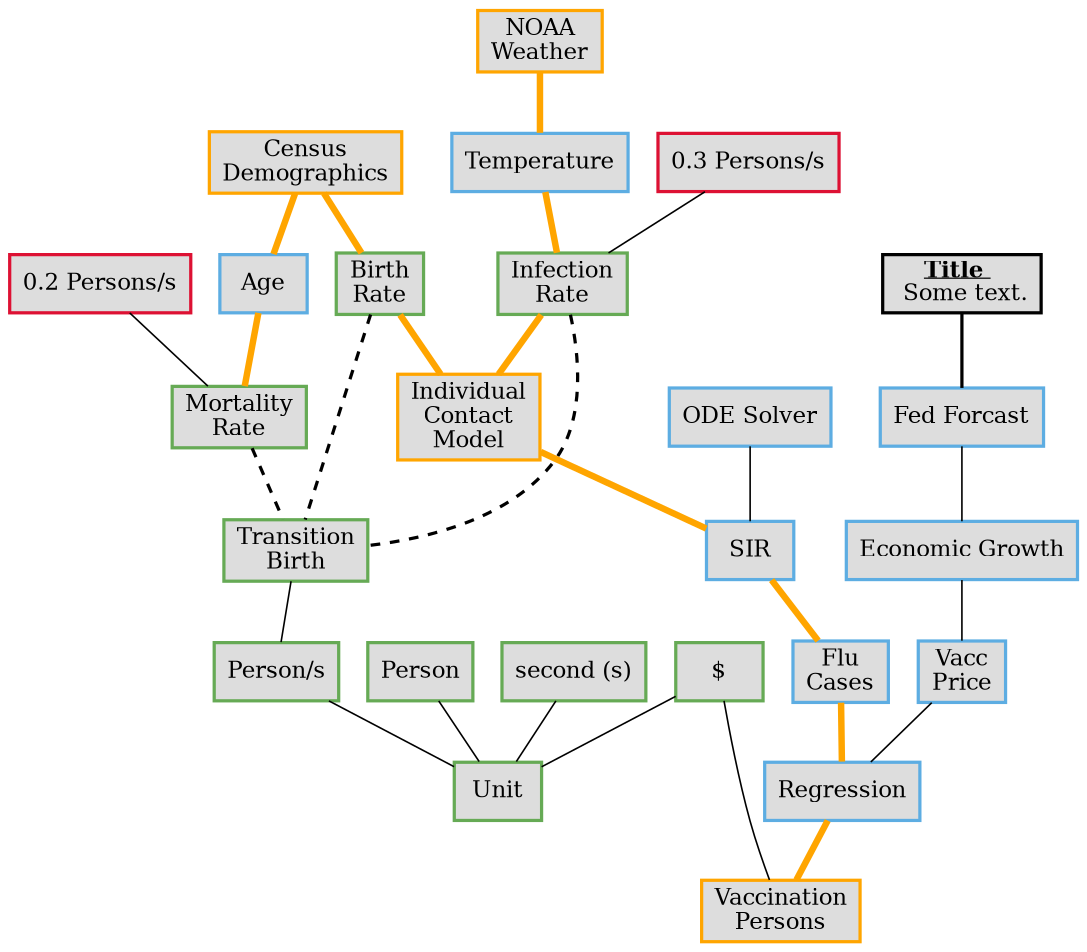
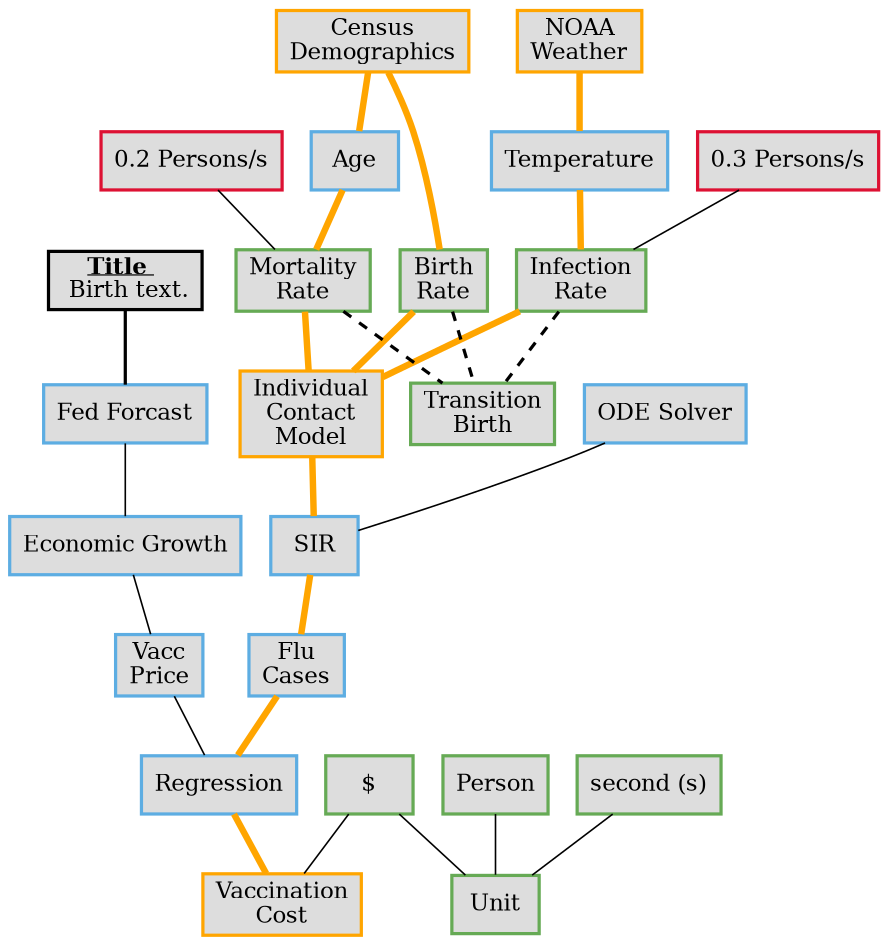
node "Title": text "Some text." -> "Birth text."
edge "Mortality Rate" -- "Individual Contact Model": added
node "Person/s": removed
node "Vaccination Persons": label "Vaccination Persons" -> "Vaccination Cost"
